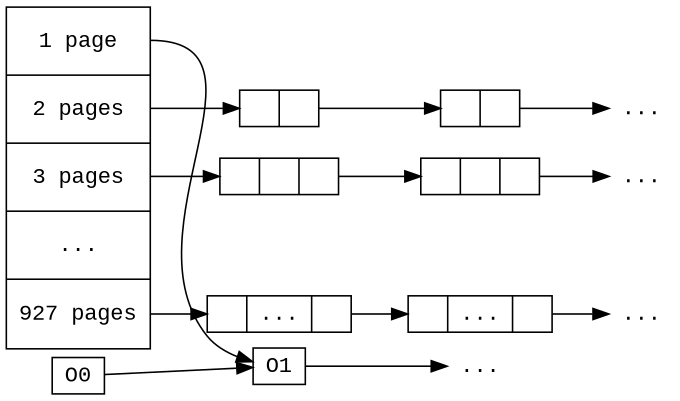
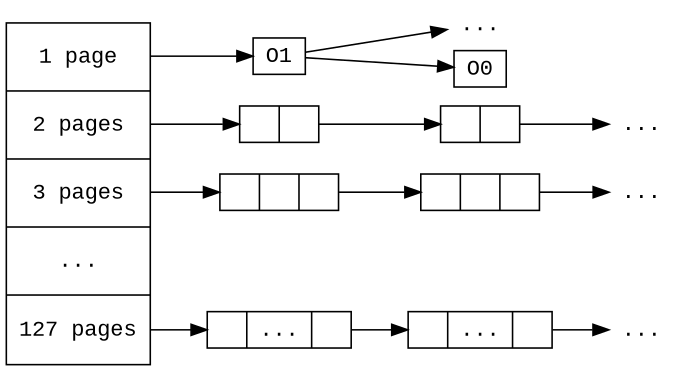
node "1 page": text "927 pages" -> "127 pages"
edge "O0" -> "O1": reversed
